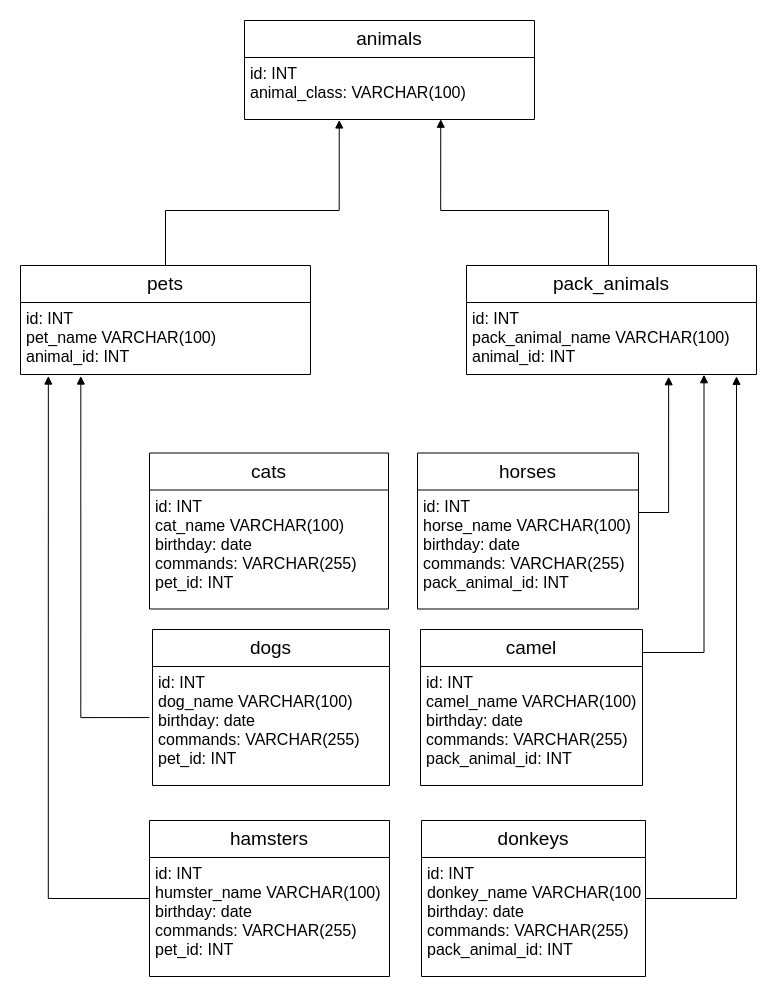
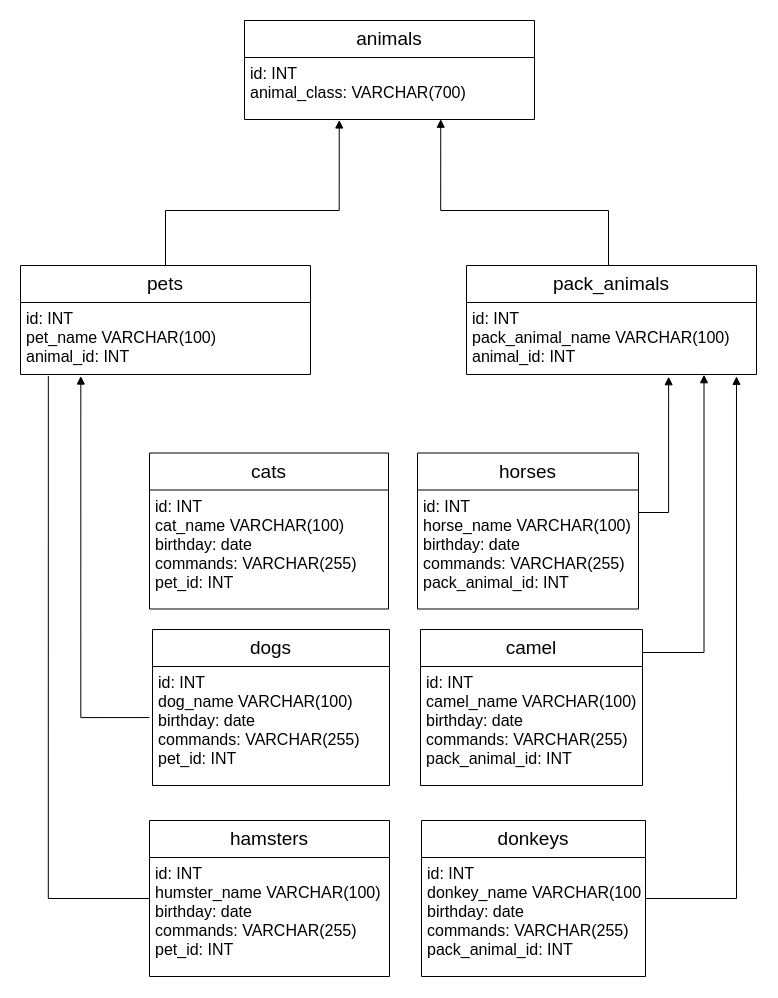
node "id: INT animal_class: VARCHAR(100)": label "id: INT animal_class: VARCHAR(100)" -> "id: INT animal_class: VARCHAR(700)"
edge "hamsters" -> "id: INT pet_name VARCHAR(100) animal_id: INT": arrowhead block -> none
